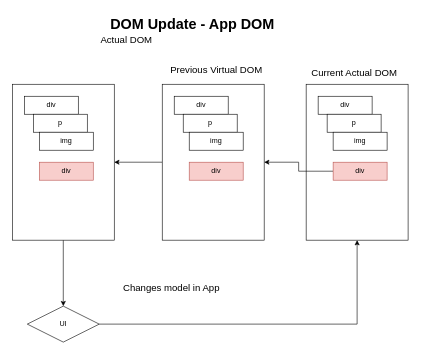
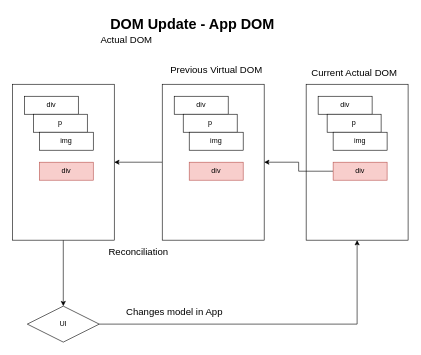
node "Reconciliation": added
node "Changes model in App": moved (171, 288) -> (174, 312)
